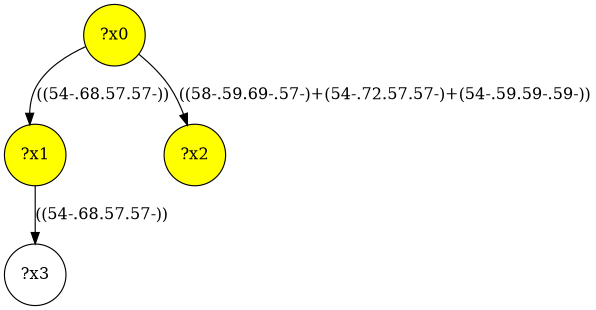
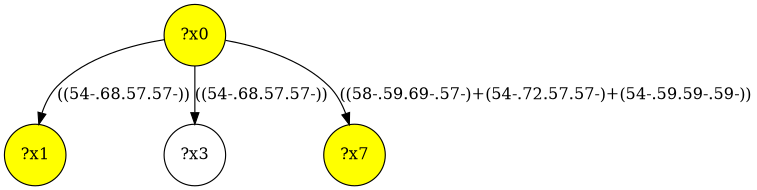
node "?x2": label "?x2" -> "?x7"
edge "?x1" -> "?x3": now "?x0" -> "?x3"
